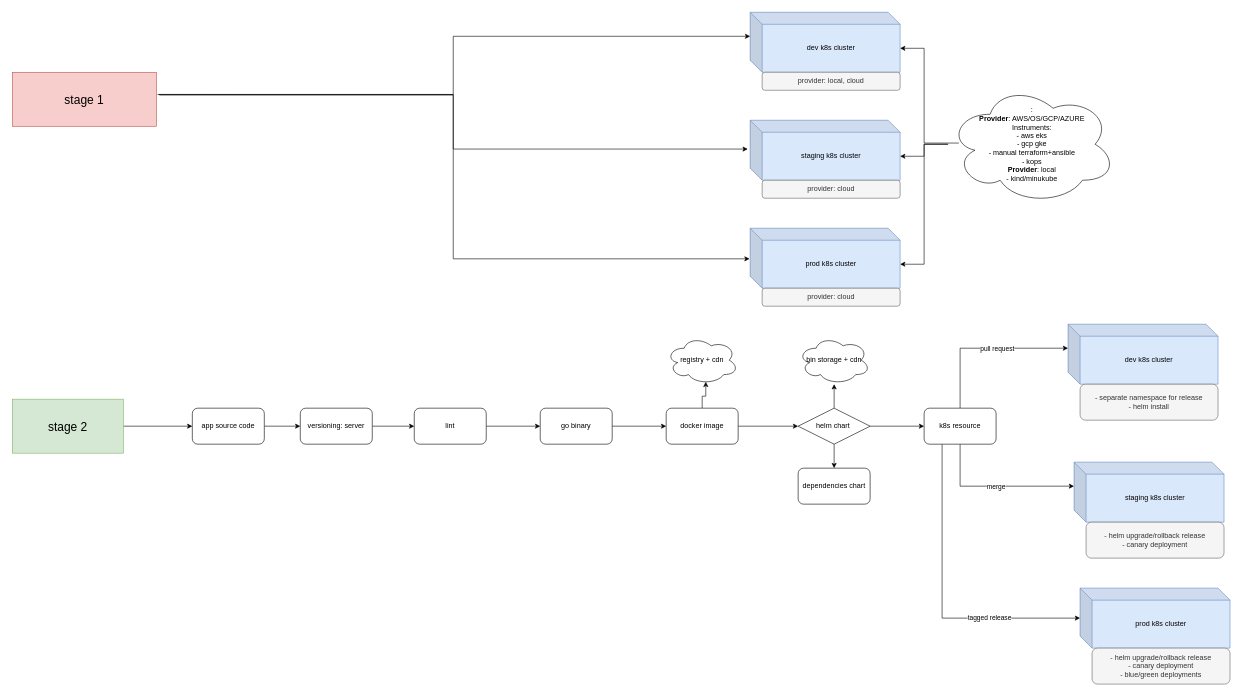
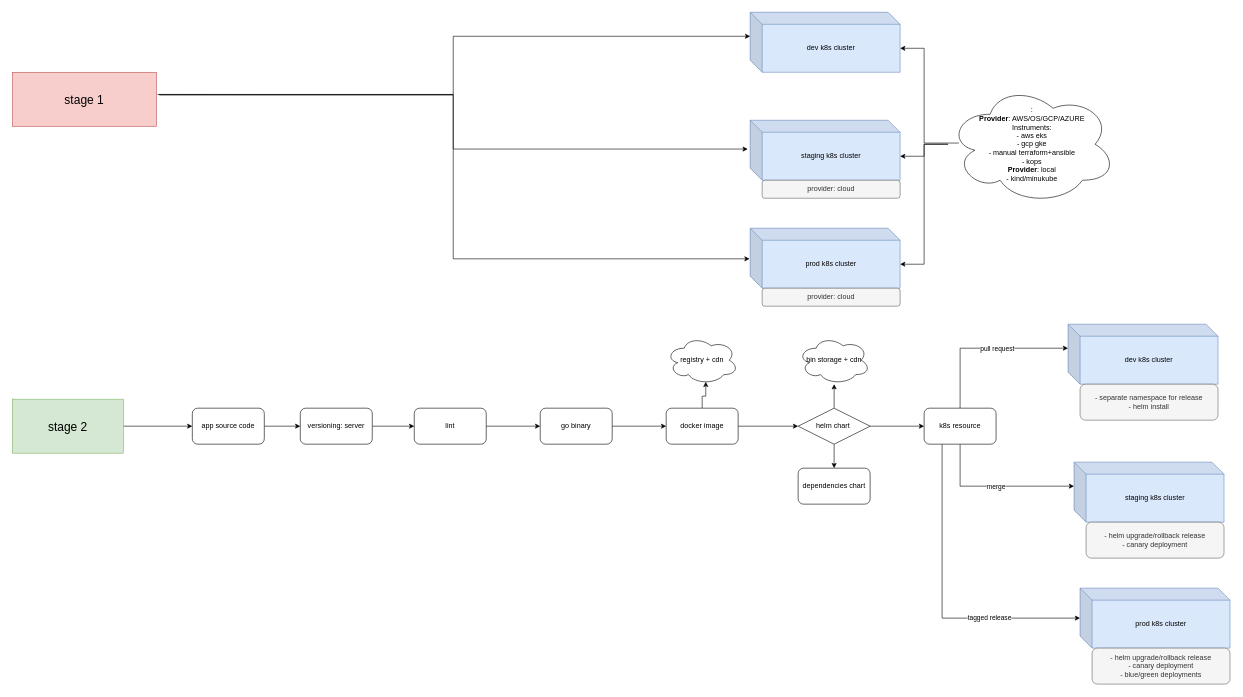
node "provider: local, cloud": removed
